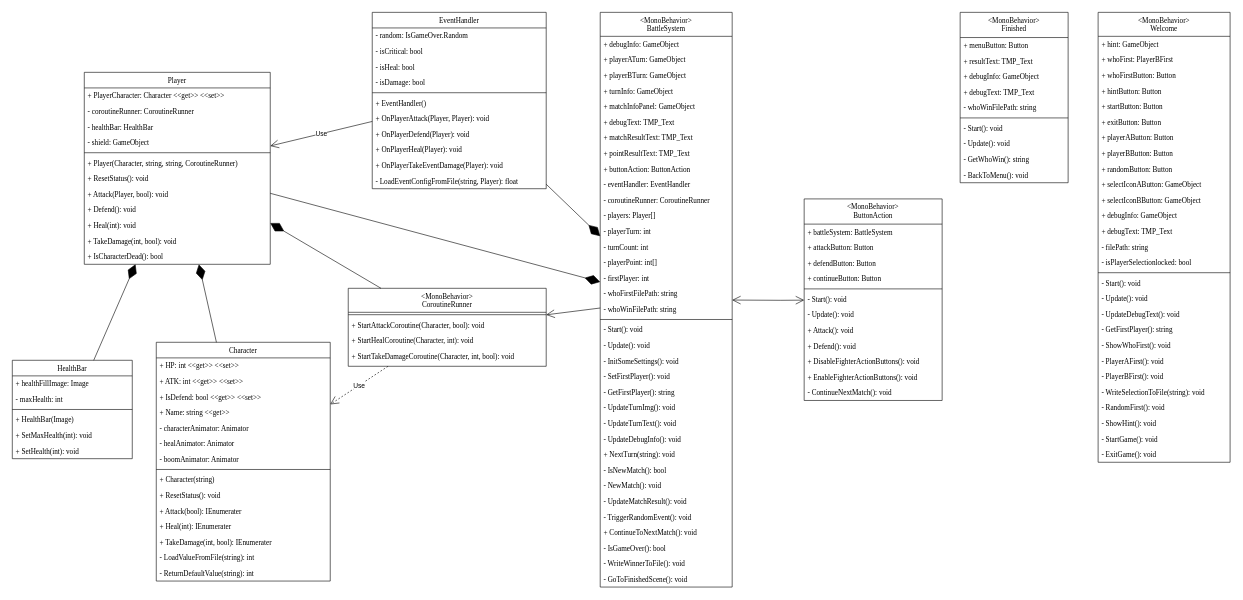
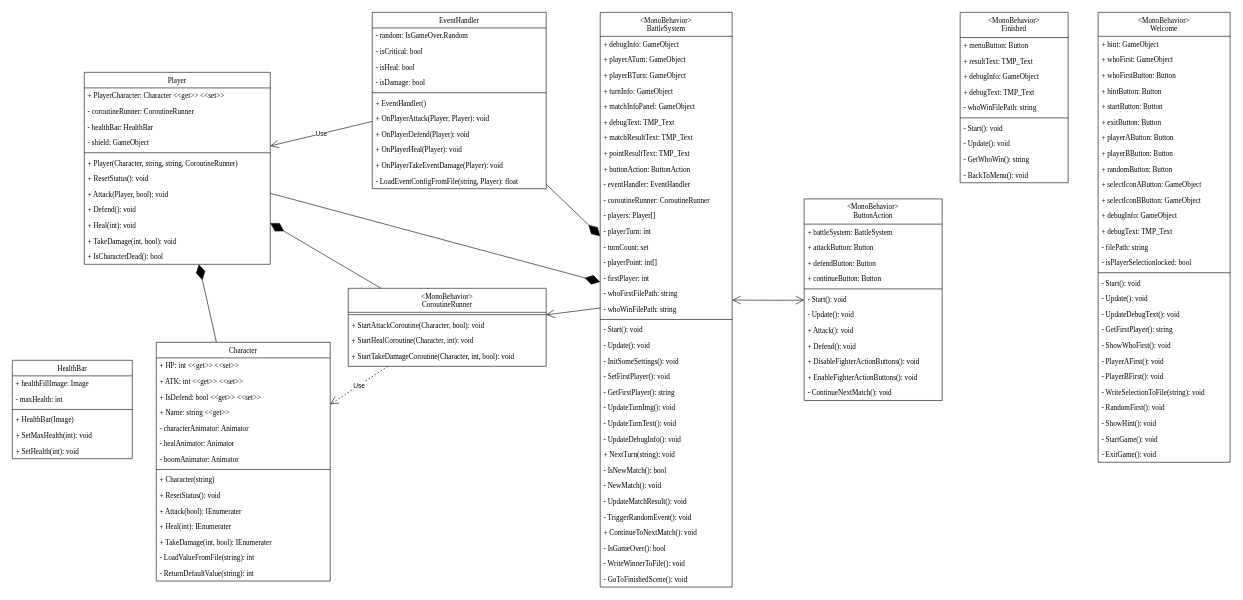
node "+ whoFirst: PlayerBFirst": label "+ whoFirst: PlayerBFirst" -> "+ whoFirst: GameObject"
node "- turnCount: int": label "- turnCount: int" -> "- turnCount: set"
edge "HealthBar" -> "Player": removed
